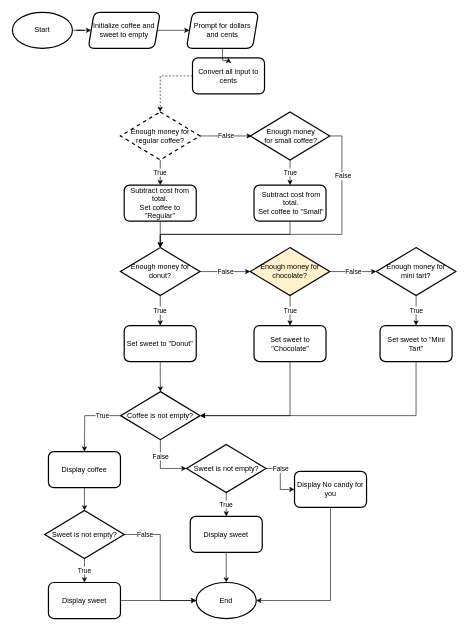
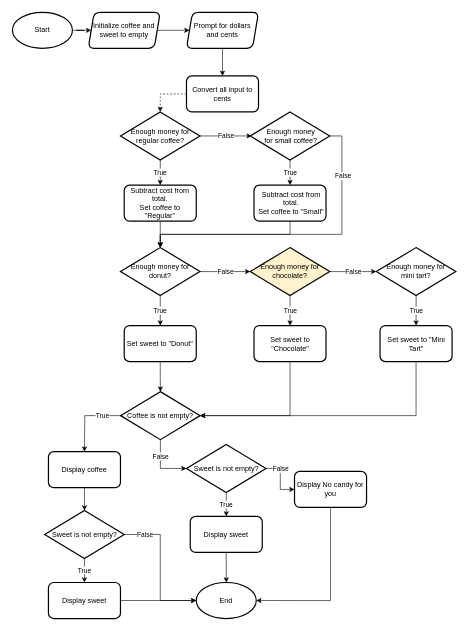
node "Convert all input to cents": moved (228, 76) -> (222, 94)
node "Enough money for regular coffee?": style dashed -> solid
